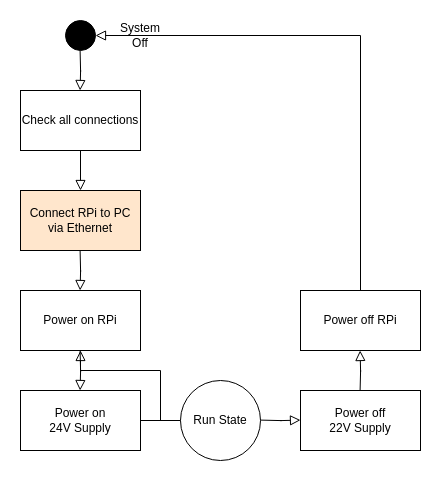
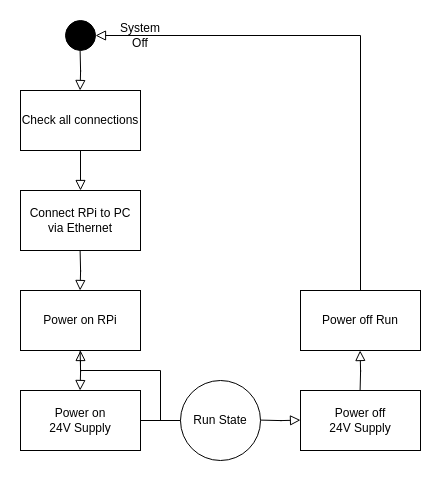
node "Connect RPi to PC via Ethernet": fillcolor #ffe6cc -> #ffffff
node "Power off RPi": label "Power off RPi" -> "Power off Run"
node "Power off 22V Supply": label "Power off 22V Supply" -> "Power off 24V Supply"
